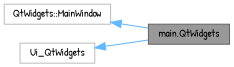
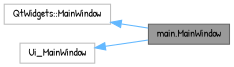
node "main.QtWidgets": label "main.QtWidgets" -> "main.MainWindow"
node "Ui_QtWidgets": label "Ui_QtWidgets" -> "Ui_MainWindow"
